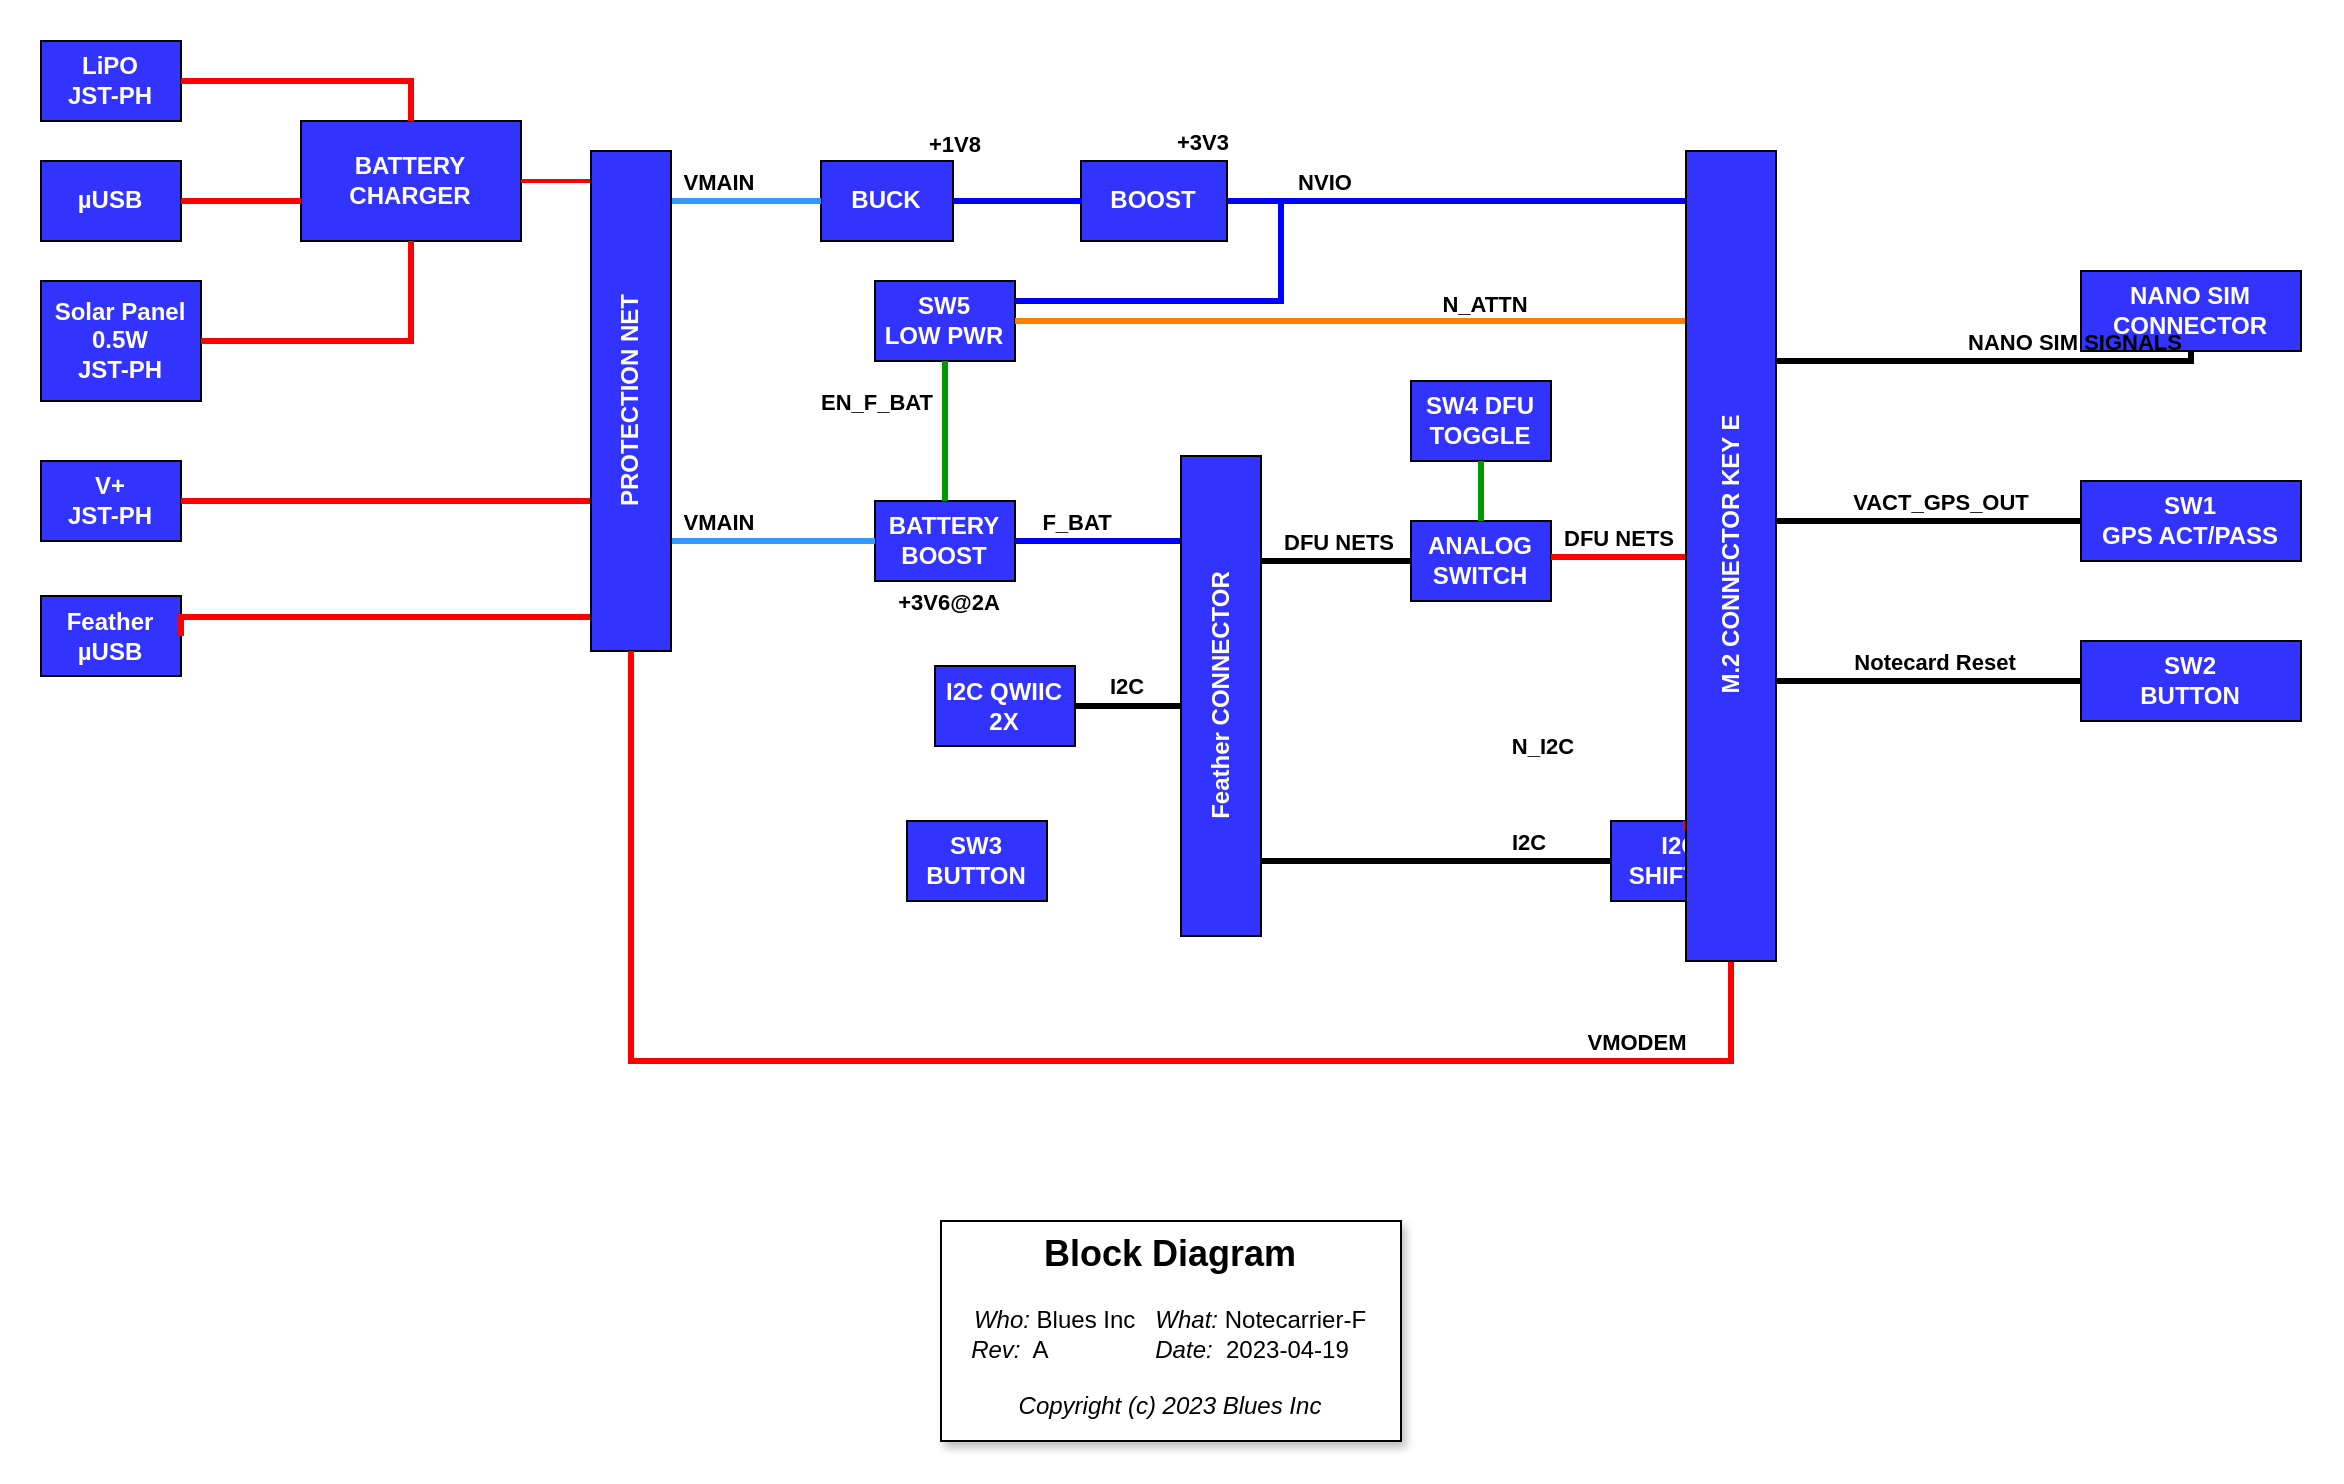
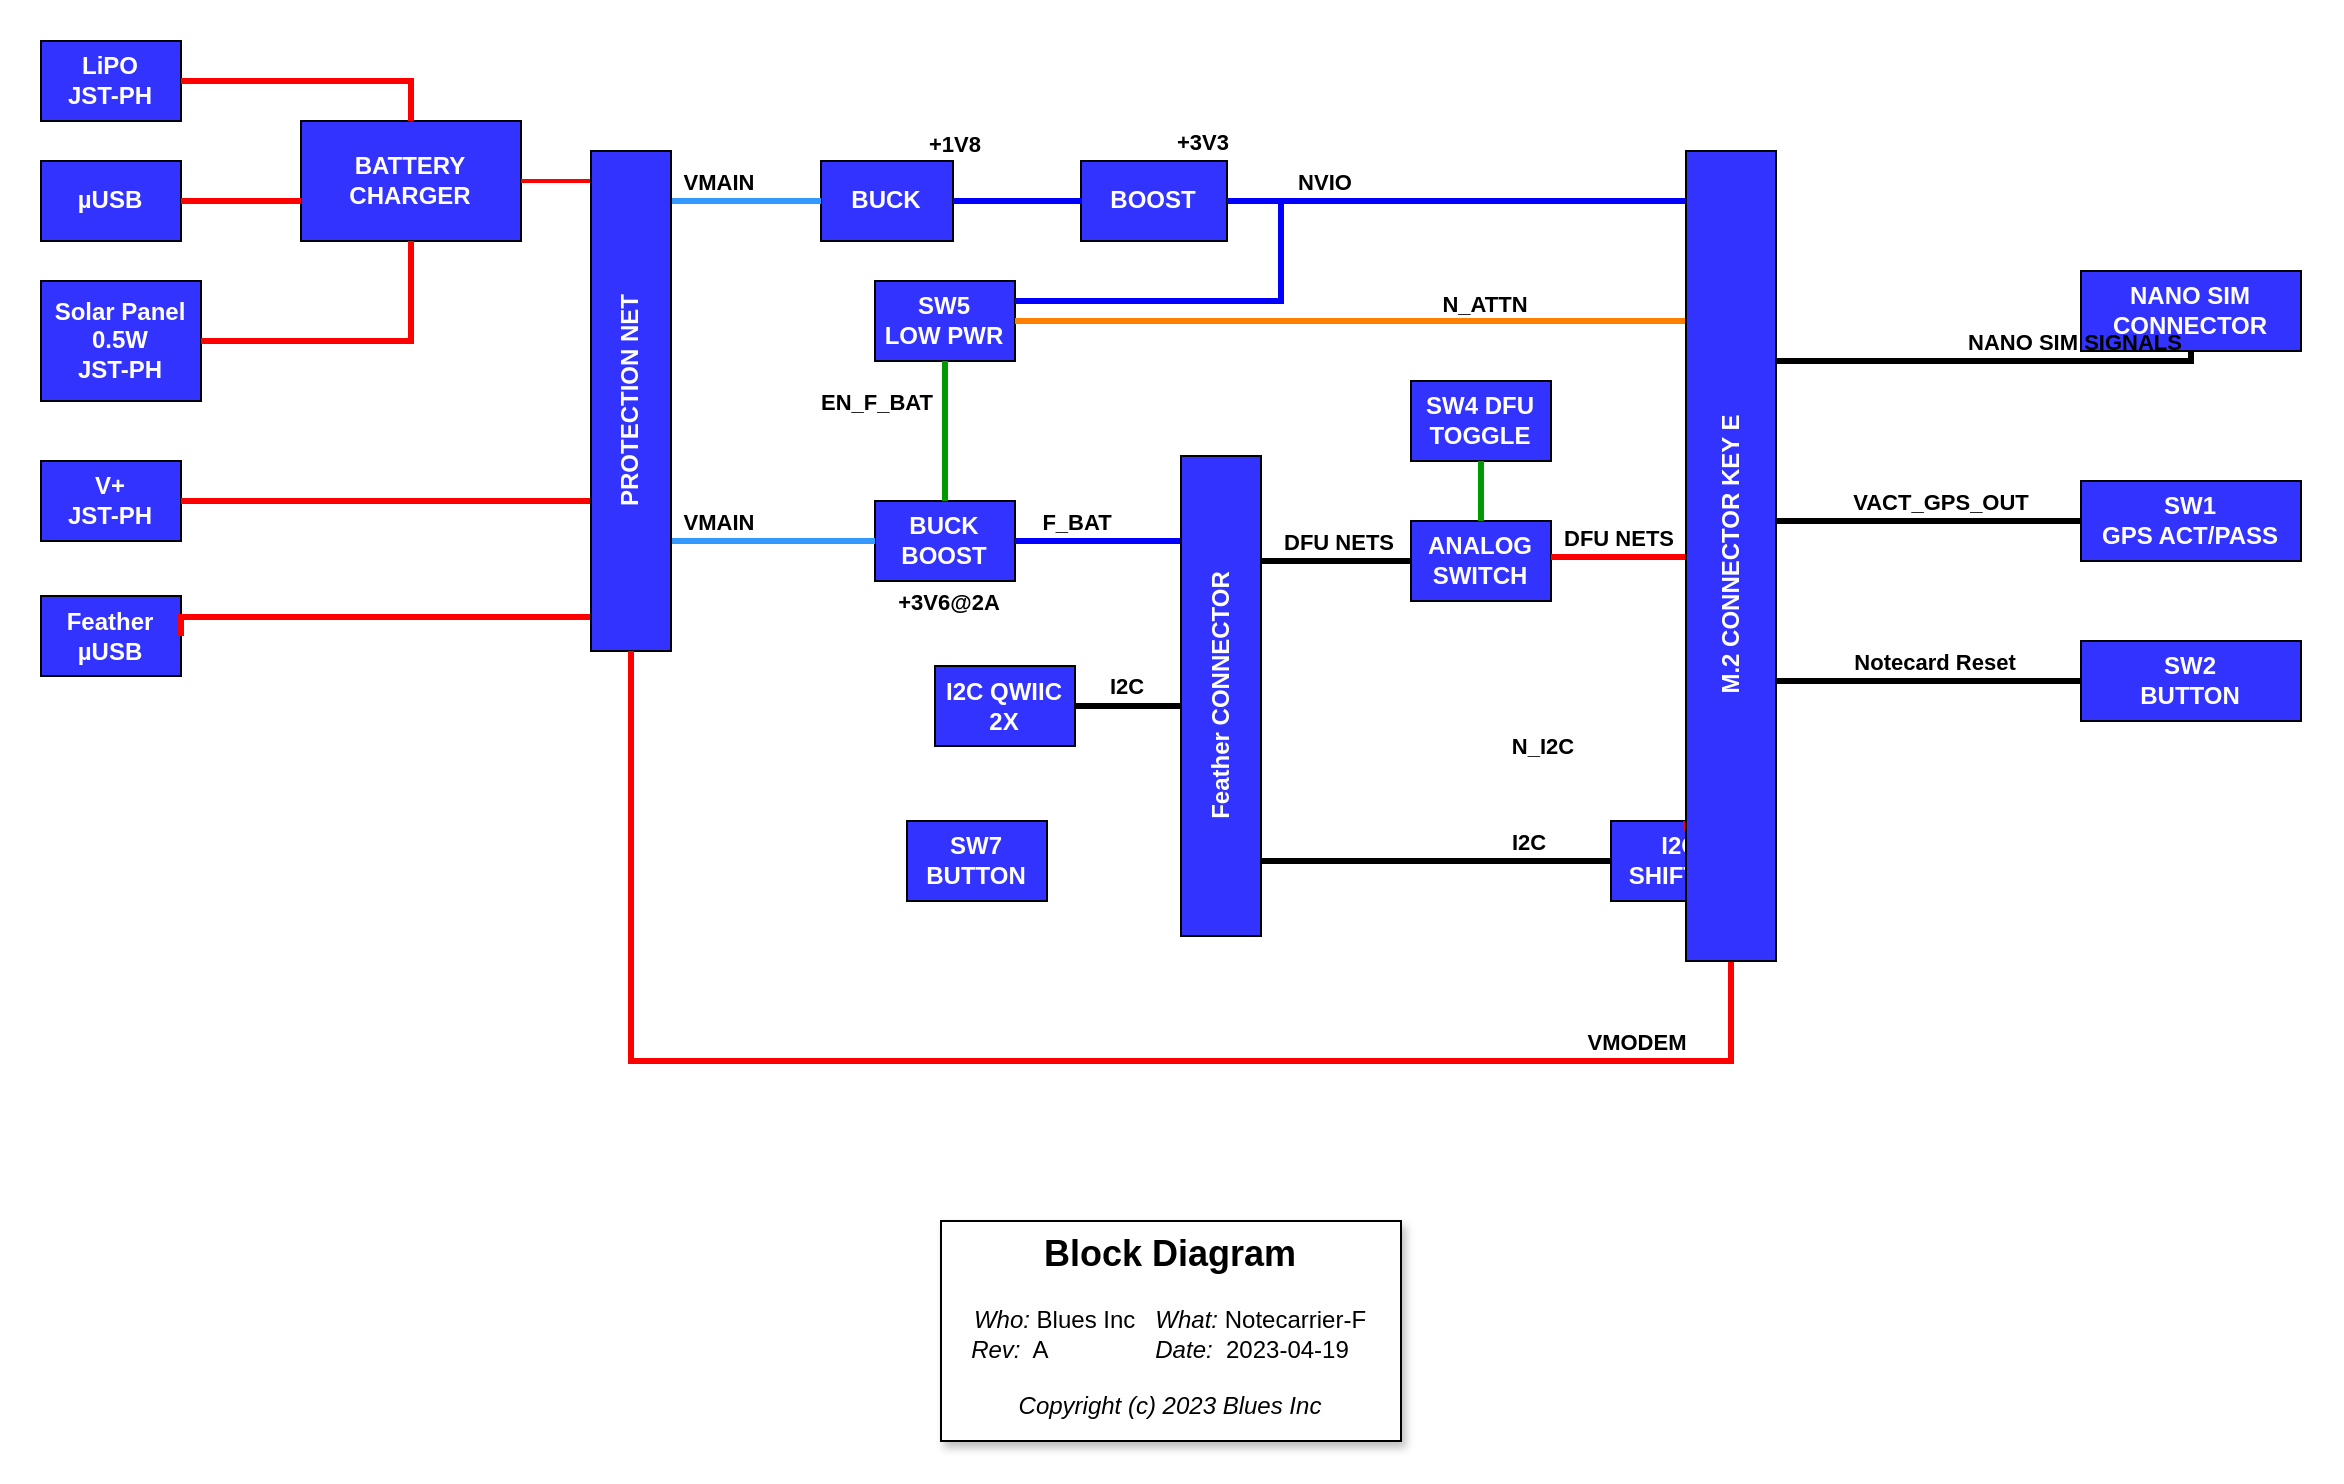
node "BATTERY BOOST": label "BATTERY BOOST" -> "BUCK BOOST"
node "SW3 BUTTON": label "SW3 BUTTON" -> "SW7 BUTTON"
